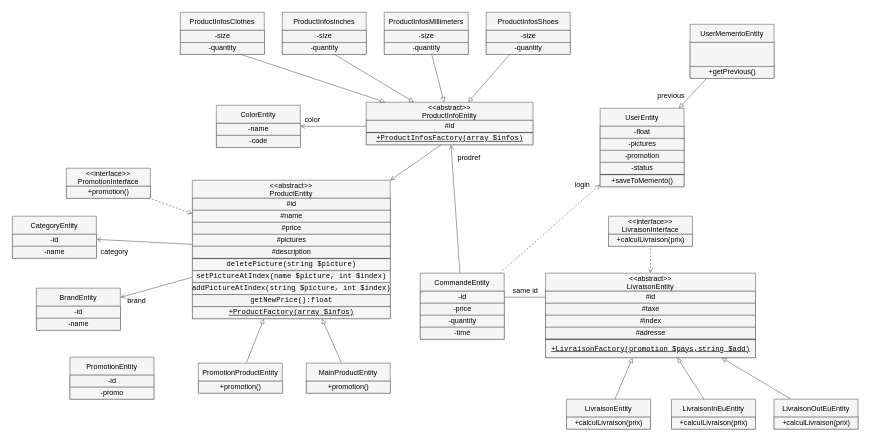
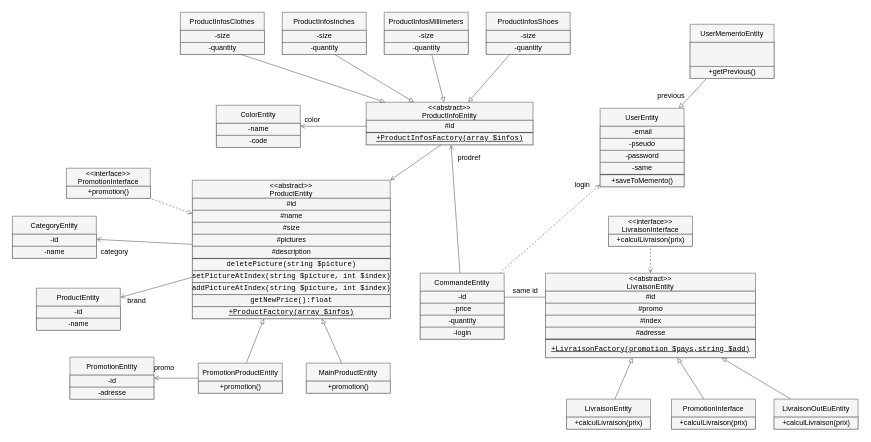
node "-float": label "-float" -> "-email"
node "-pictures": label "-pictures" -> "-pseudo"
node "-promotion": label "-promotion" -> "-password"
node "-status": label "-status" -> "-same"
node "#price": label "#price" -> "#size"
node "setPictureAtIndex(name $picture, int $index)": label "setPictureAtIndex(name $picture, int $index)" -> "setPictureAtIndex(string $picture, int $index)"
node "BrandEntity": label "BrandEntity" -> "ProductEntity"
node "#taxe": label "#taxe" -> "#promo"
node "-time": label "-time" -> "-login"
edge "PromotionProductEntity" -> "PromotionEntity": added, label "promo"
node "-promo": label "-promo" -> "-adresse"
node "LivraisonInEuEntity": label "LivraisonInEuEntity" -> "PromotionInterface"
